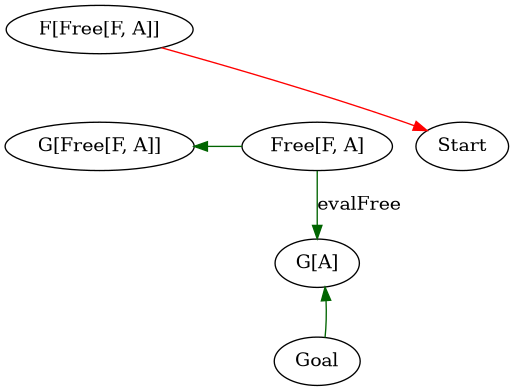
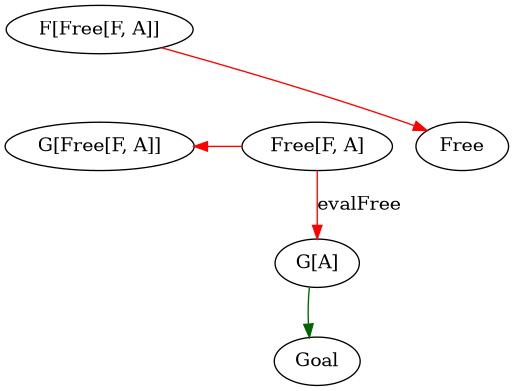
edge "Free[F, A]" -> "G[Free[F, A]]": color darkgreen -> red
node "Start": label "Start" -> "Free"
edge "Free[F, A]" -> "G[A]": color darkgreen -> red
edge "Goal" -> "G[A]": reversed
